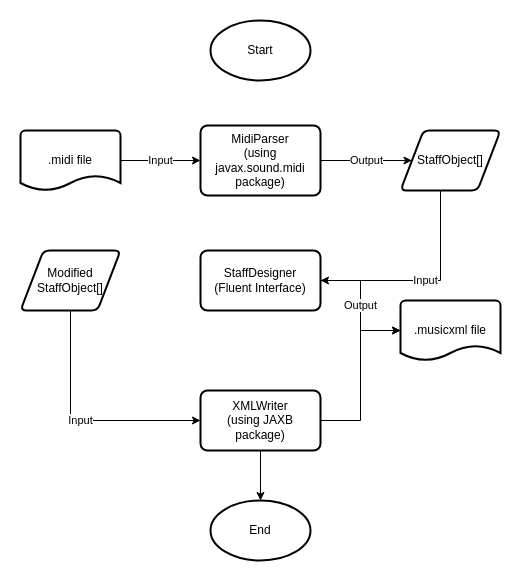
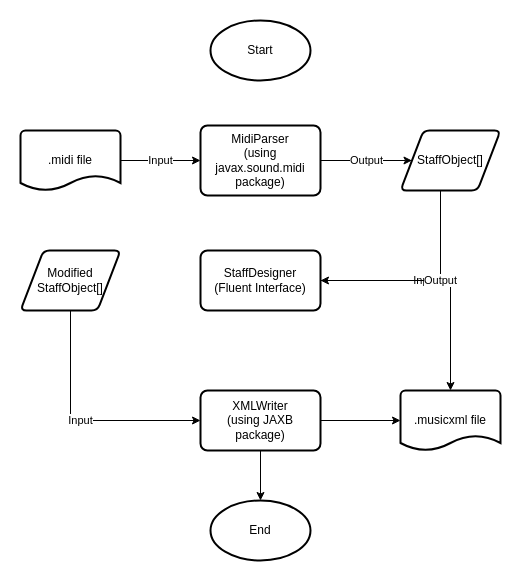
node ".musicxml file": moved (451, 331) -> (451, 421)
